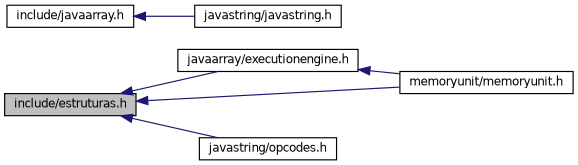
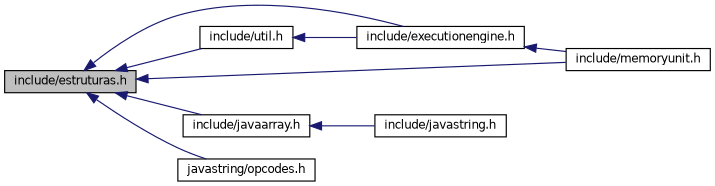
node "javastring/javastring.h": label "javastring/javastring.h" -> "include/javastring.h"
node "include/util.h": added
node "javaarray/executionengine.h": label "javaarray/executionengine.h" -> "include/executionengine.h"
node "memoryunit/memoryunit.h": label "memoryunit/memoryunit.h" -> "include/memoryunit.h"
edge "include/javaarray.h" -> "include/estruturas.h": added
